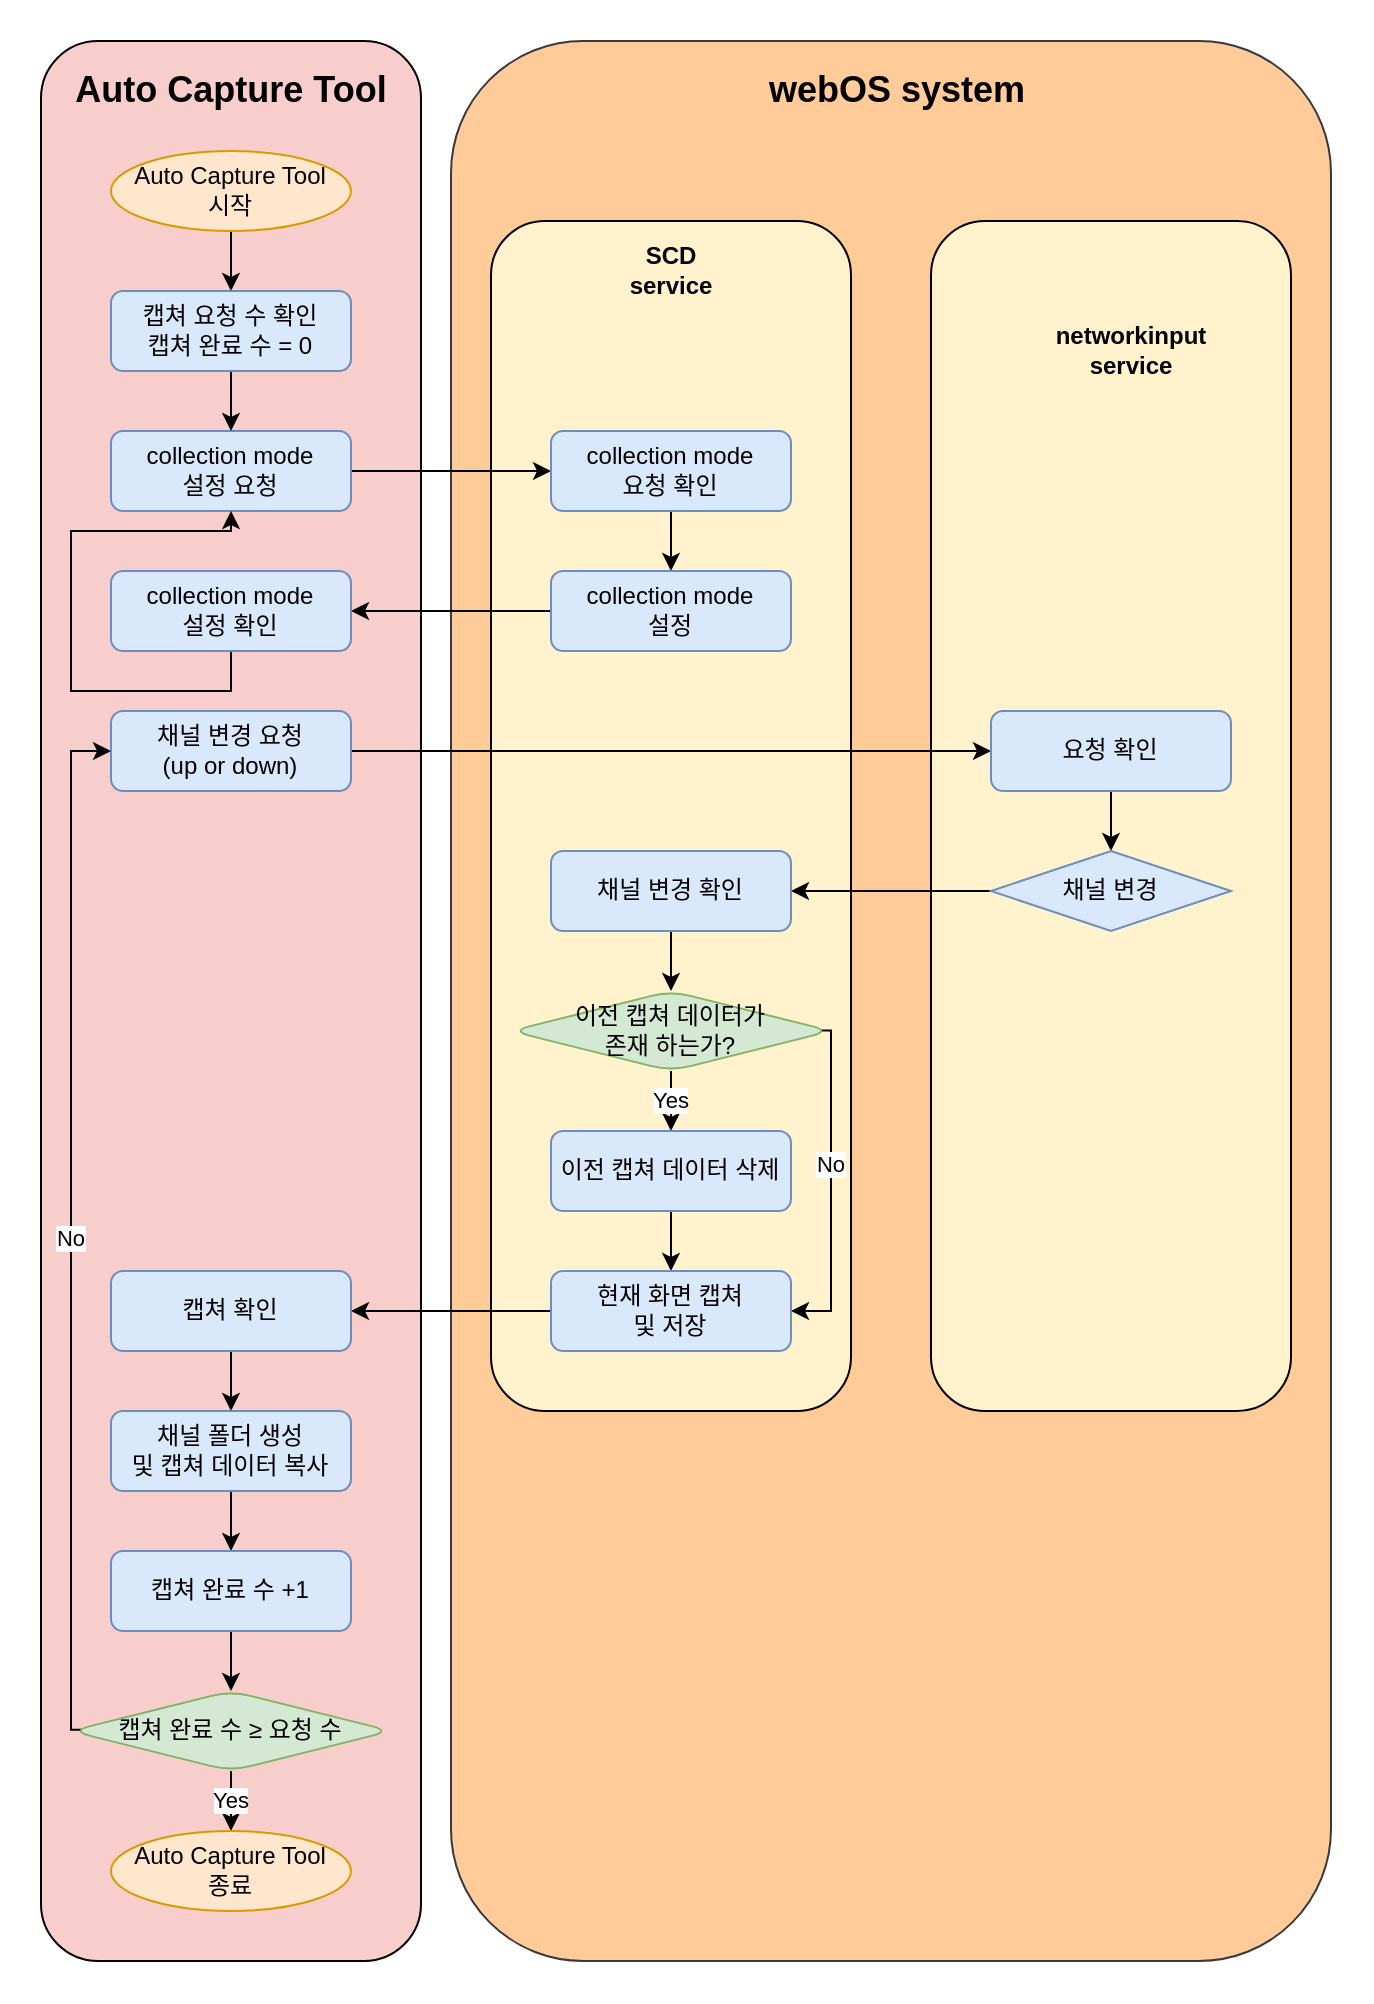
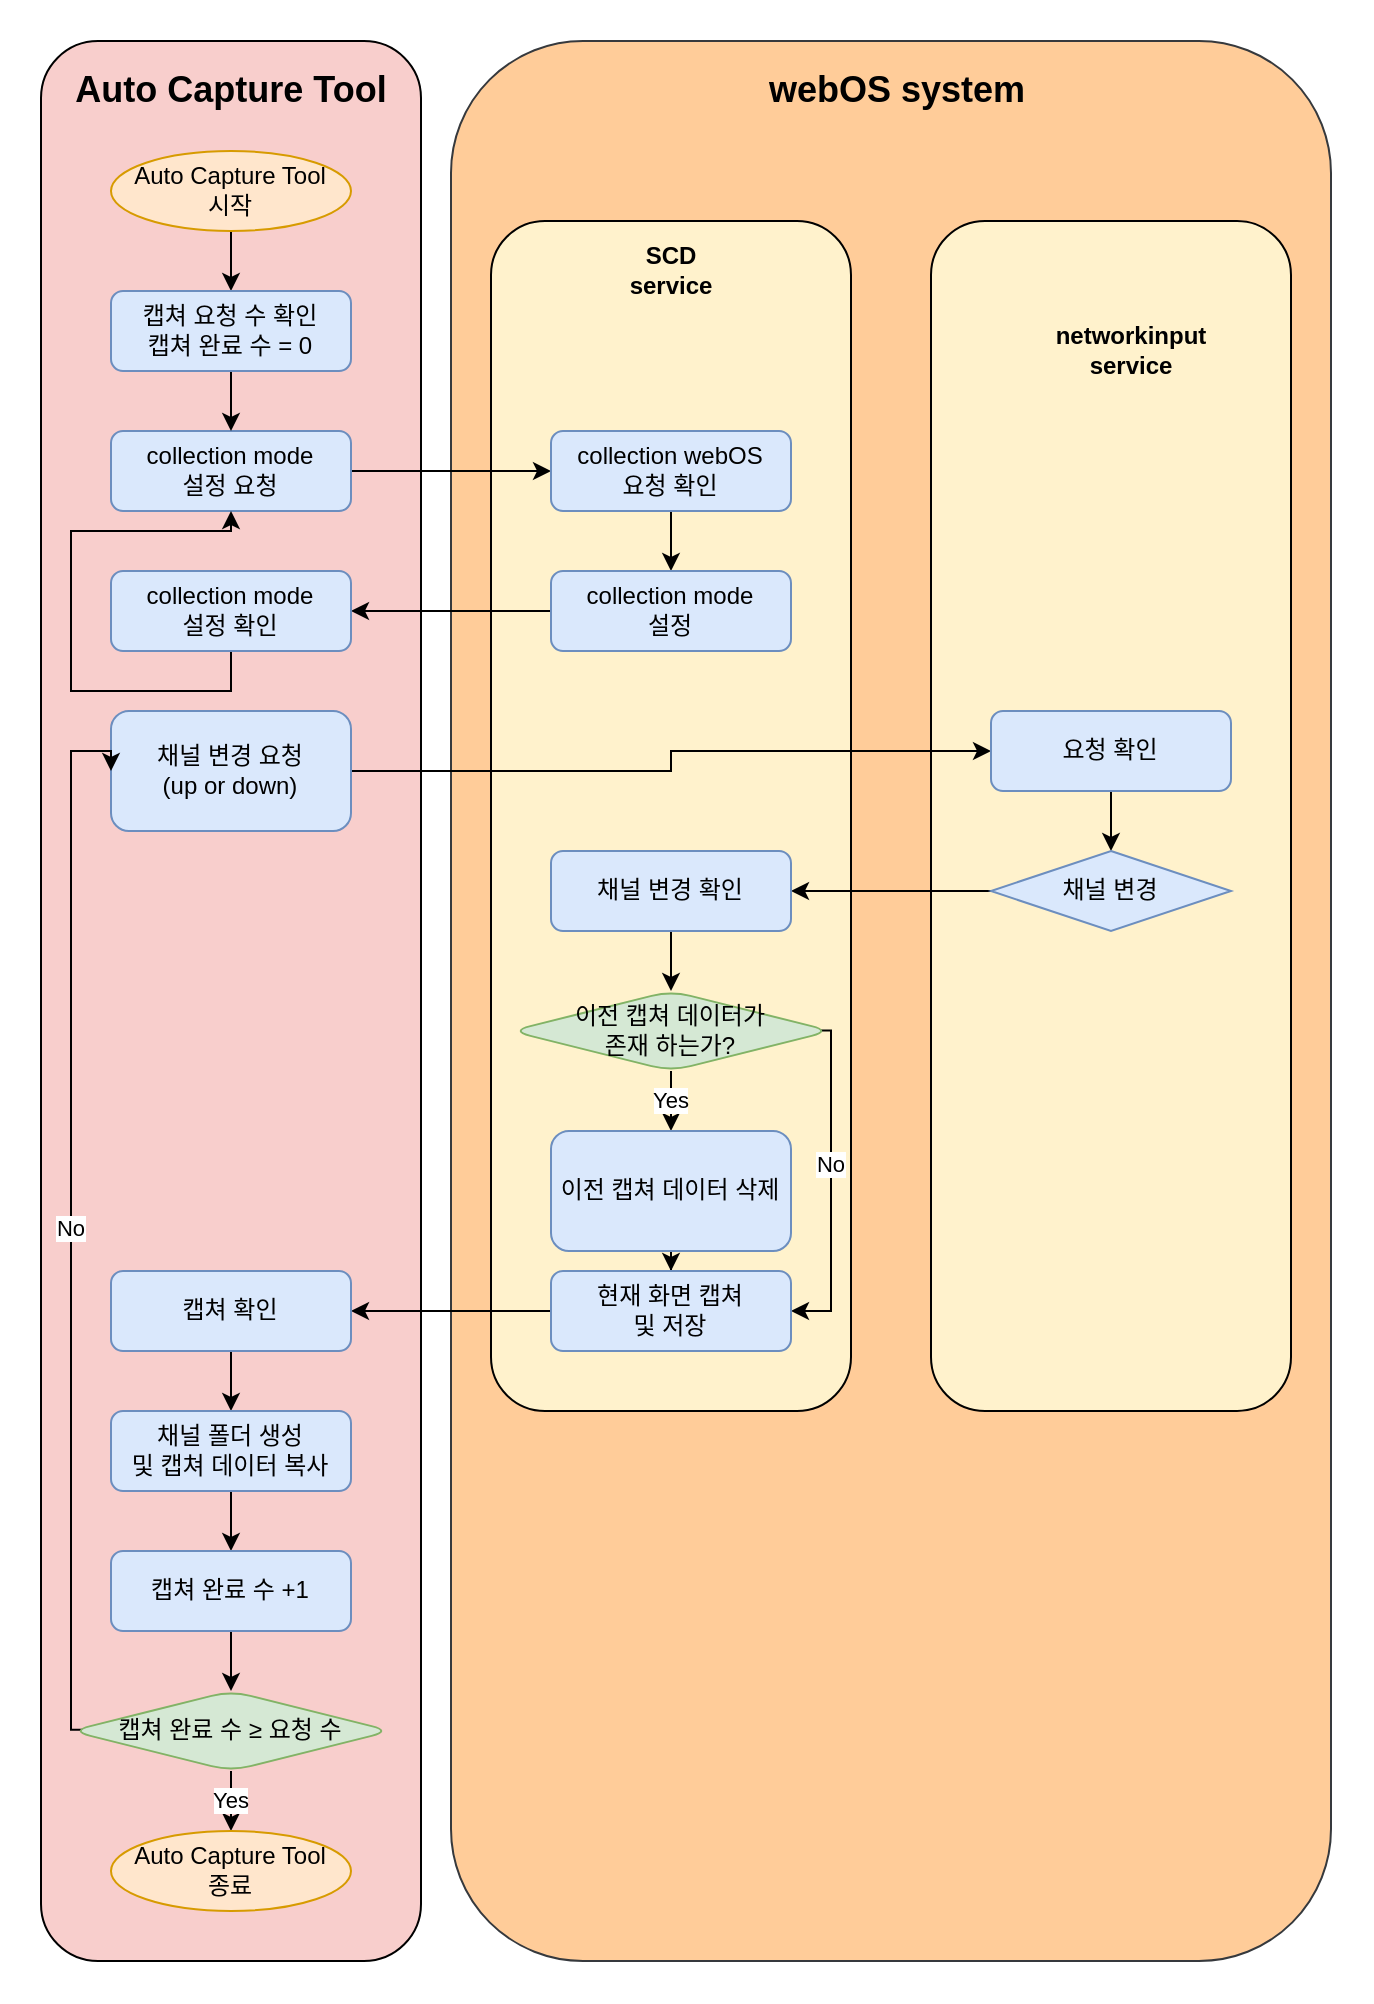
node "collection mode 요청 확인": label "collection mode 요청 확인" -> "collection webOS 요청 확인"
node "채널 변경 요청 (up or down)": size 240x80 -> 240x120
node "이전 캡쳐 데이터 삭제": size 240x80 -> 240x120
